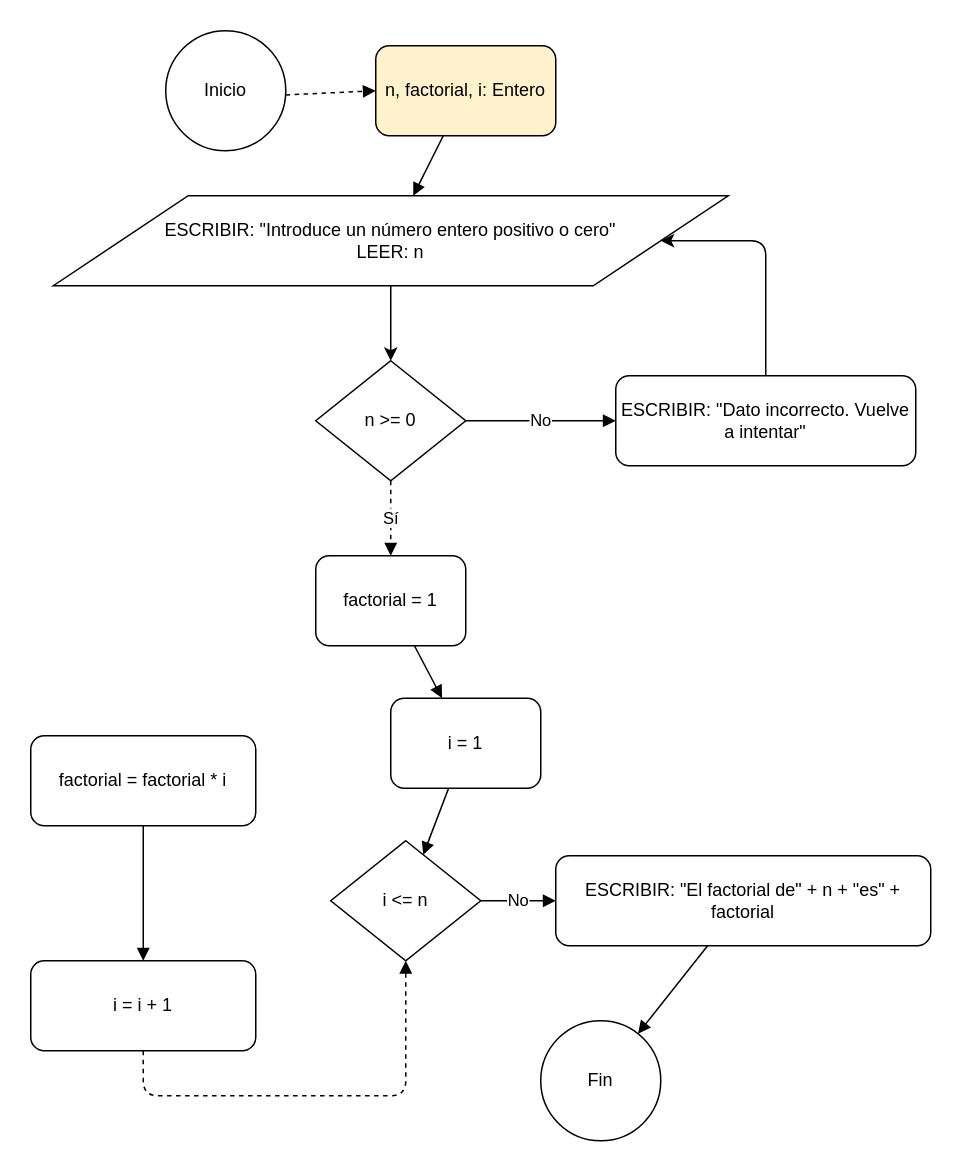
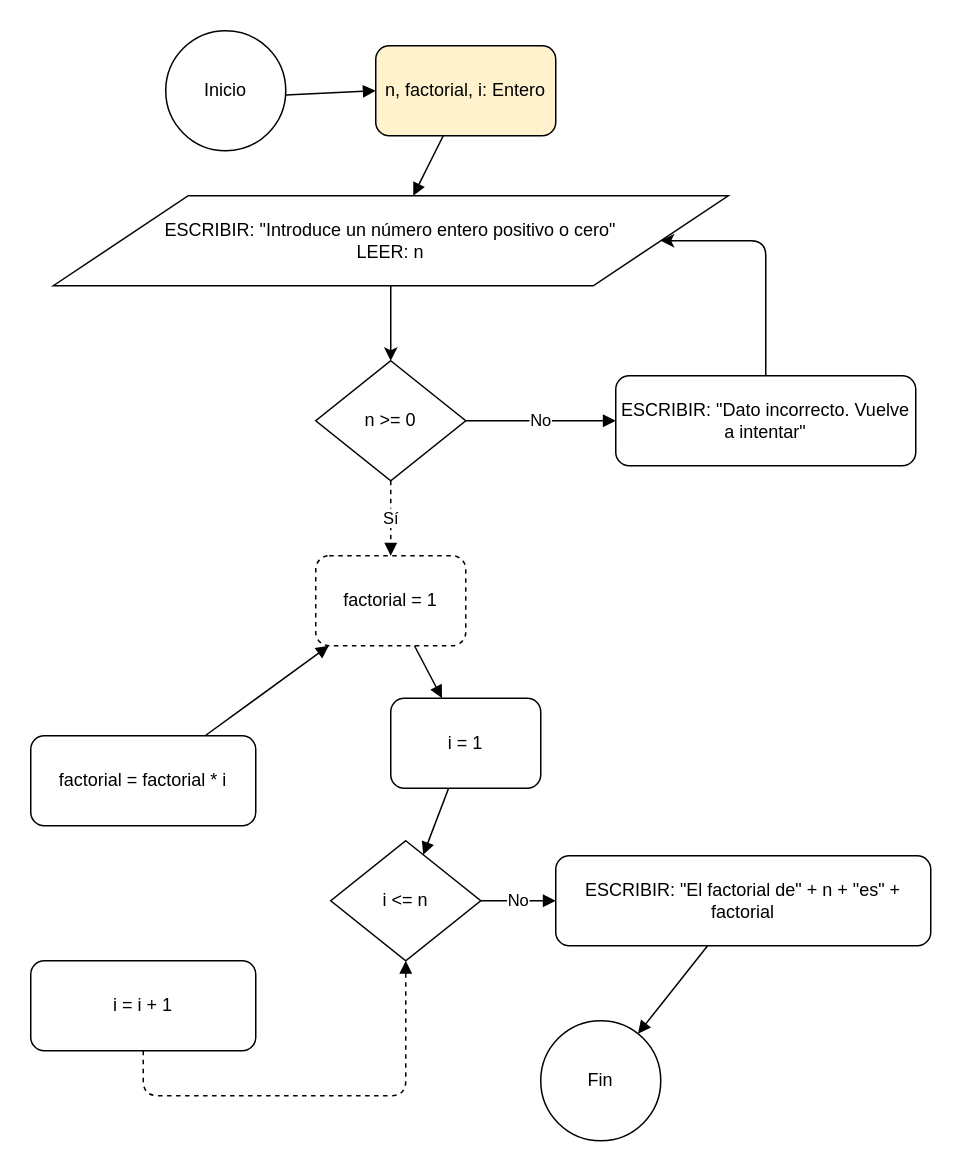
edge "Inicio" -> "n, factorial, i: Entero": style dashed -> solid
node "factorial = 1": style solid -> dashed
edge "factorial = factorial * i" -> "i = i + 1": now "factorial = factorial * i" -> "factorial = 1"
